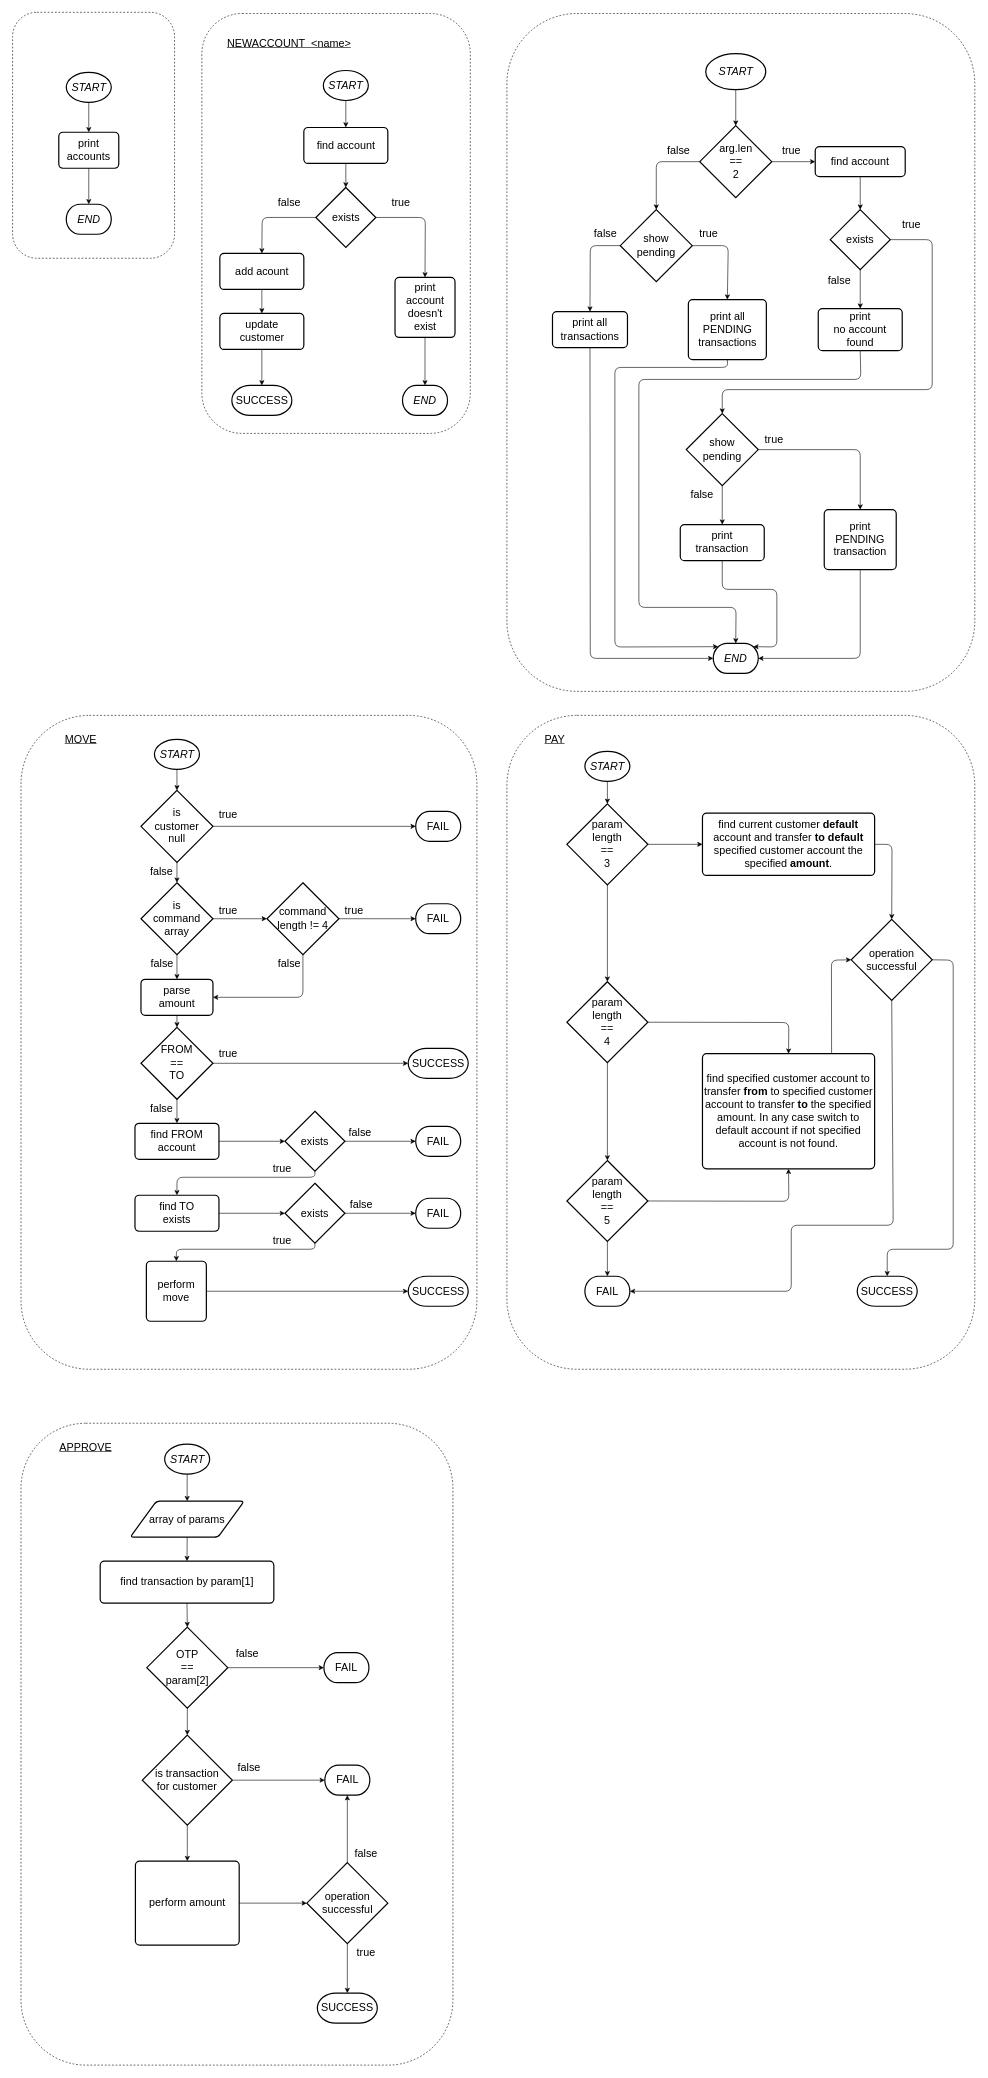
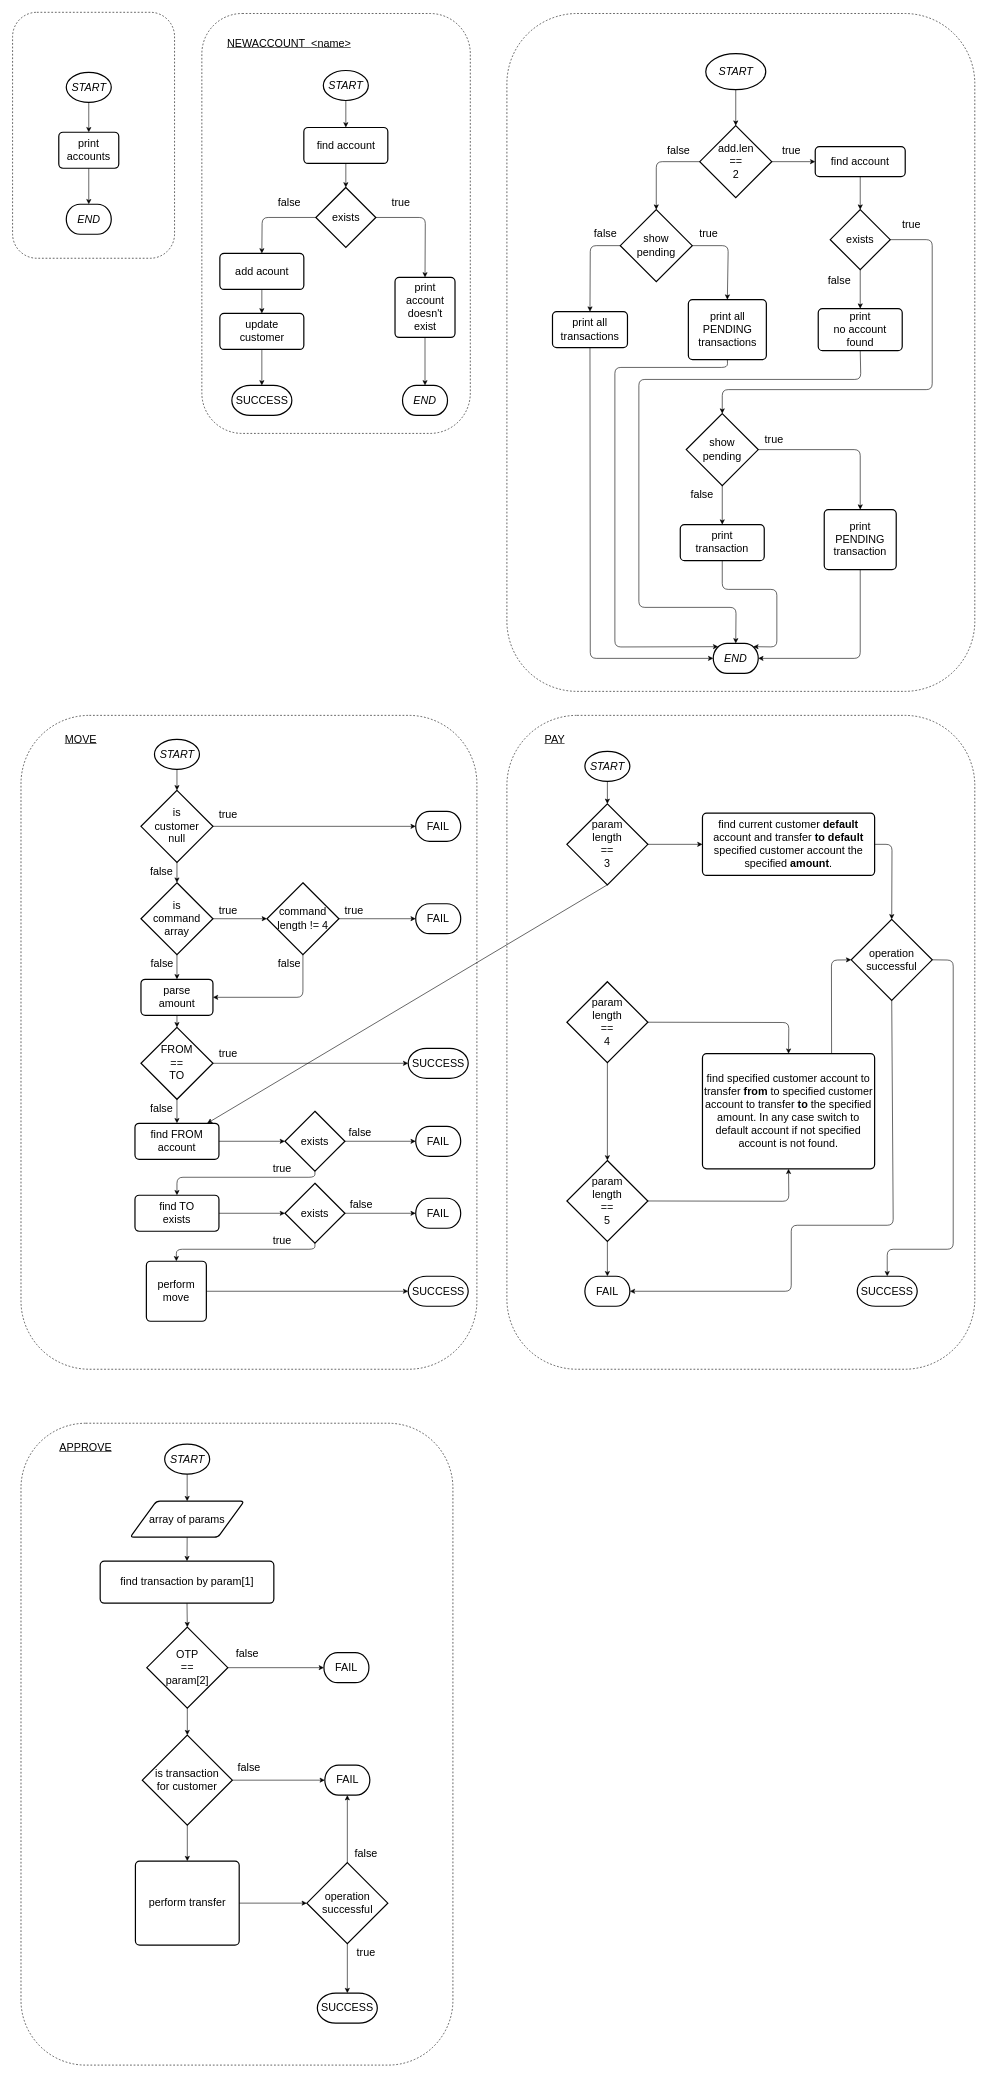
node "arg.len == 2": label "arg.len == 2" -> "add.len == 2"
edge "param length == 3" -> "param length == 4": now "param length == 3" -> "find FROM account"
node "perform amount": label "perform amount" -> "perform transfer"
